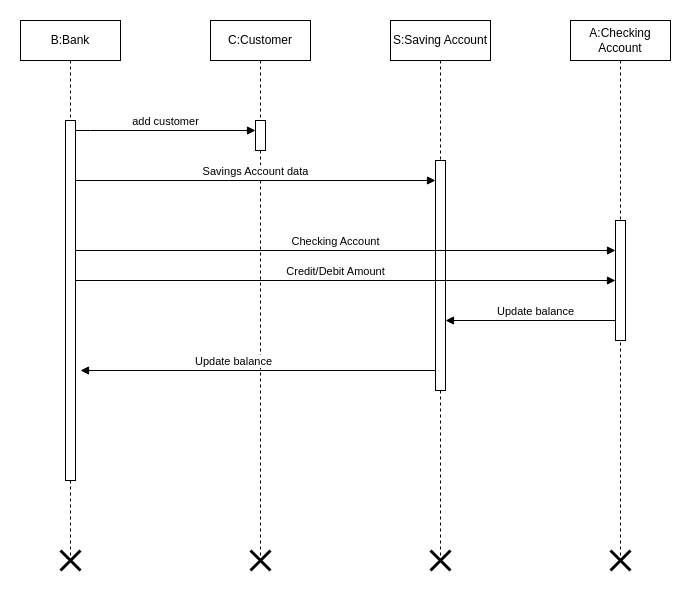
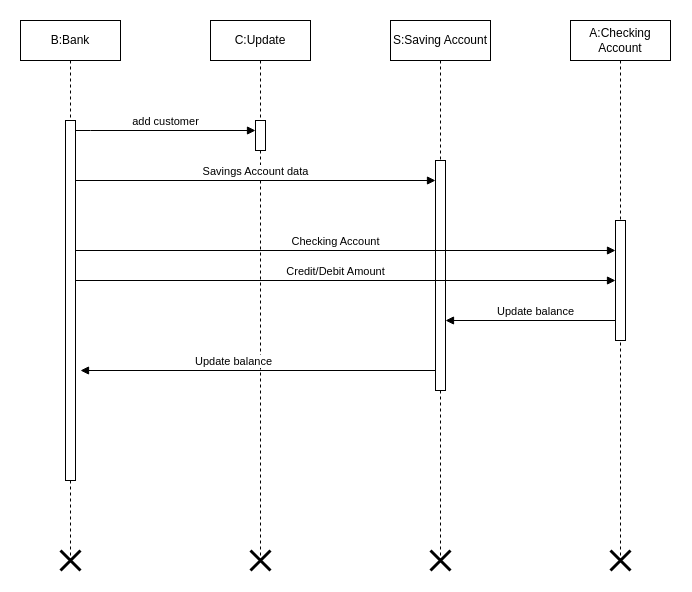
node "C:Customer": label "C:Customer" -> "C:Update"
